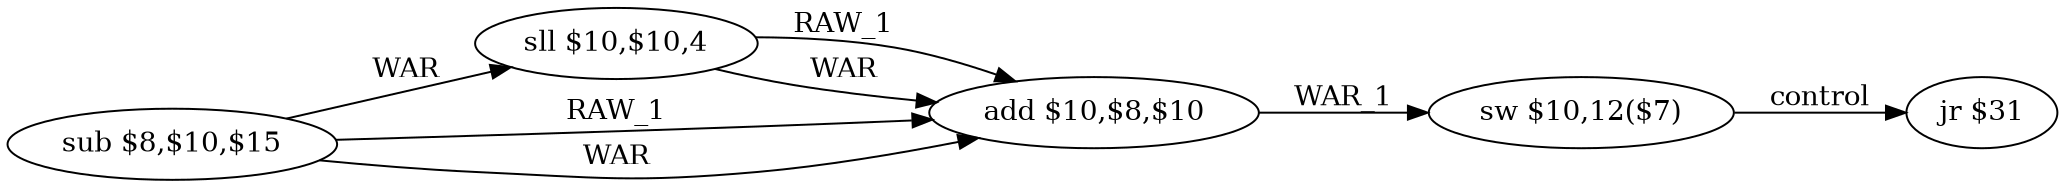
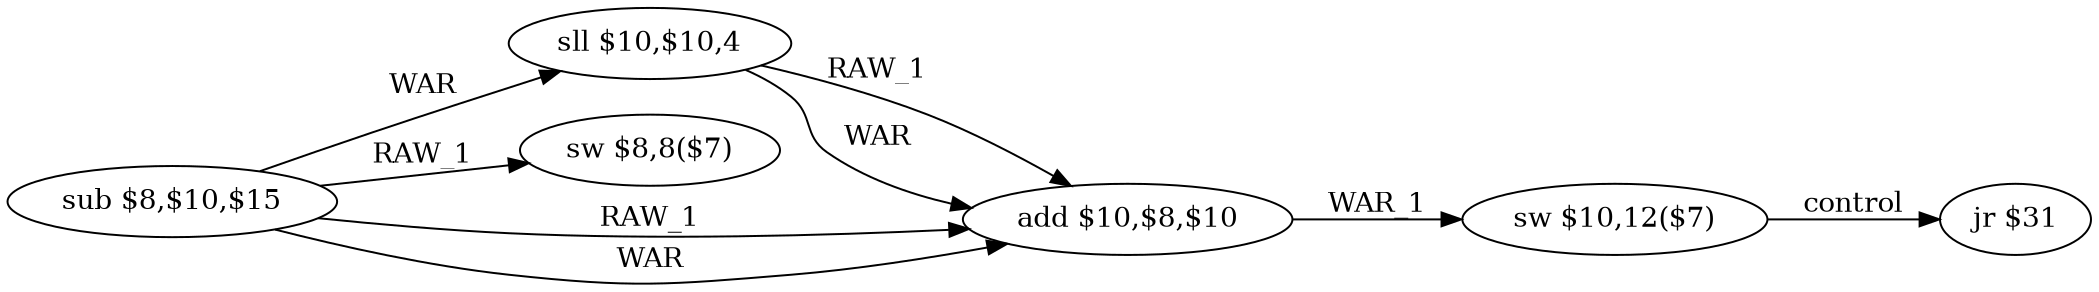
node "sw $8,8($7)": added
